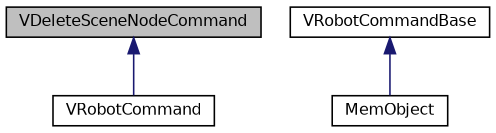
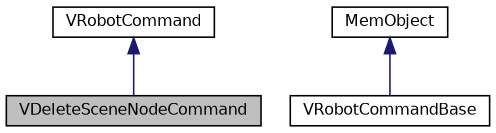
edge "VRobotCommand" -> "VDeleteSceneNodeCommand": reversed
edge "MemObject" -> "VRobotCommandBase": reversed
